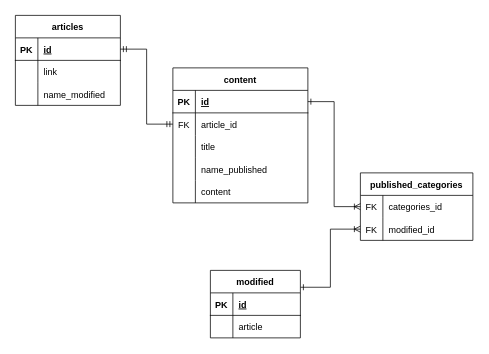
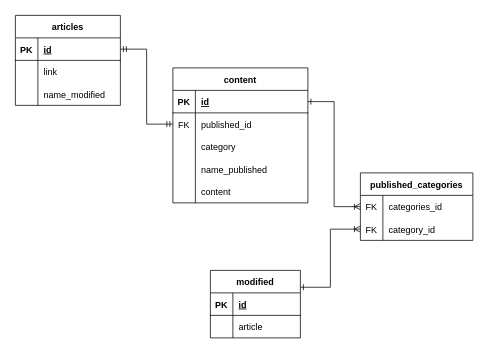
node "article_id": label "article_id" -> "published_id"
node "title": label "title" -> "category"
node "modified_id": label "modified_id" -> "category_id"
